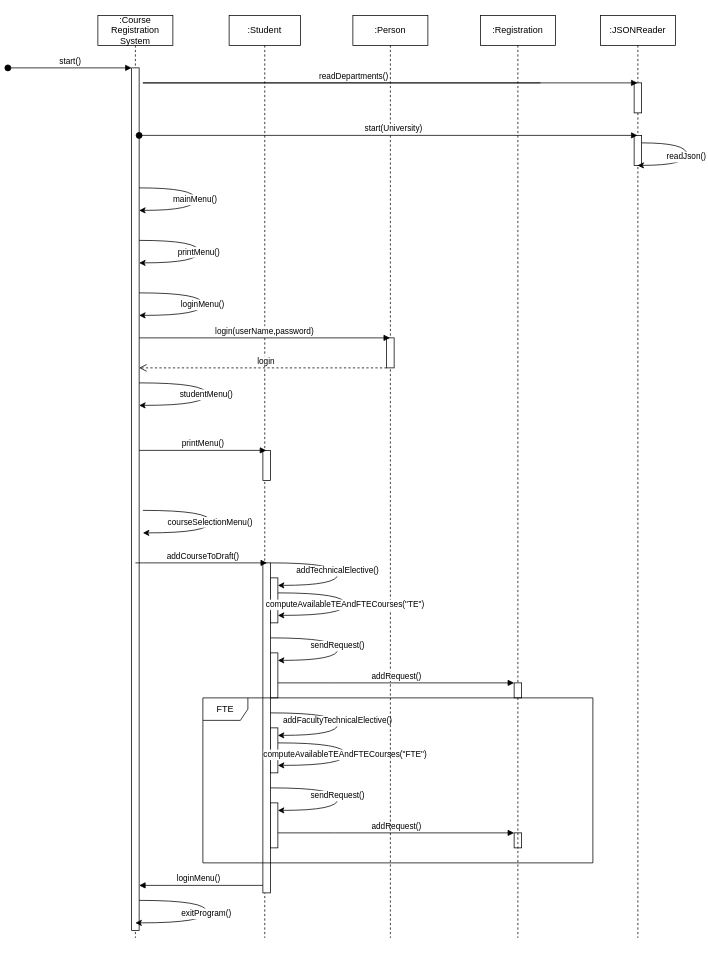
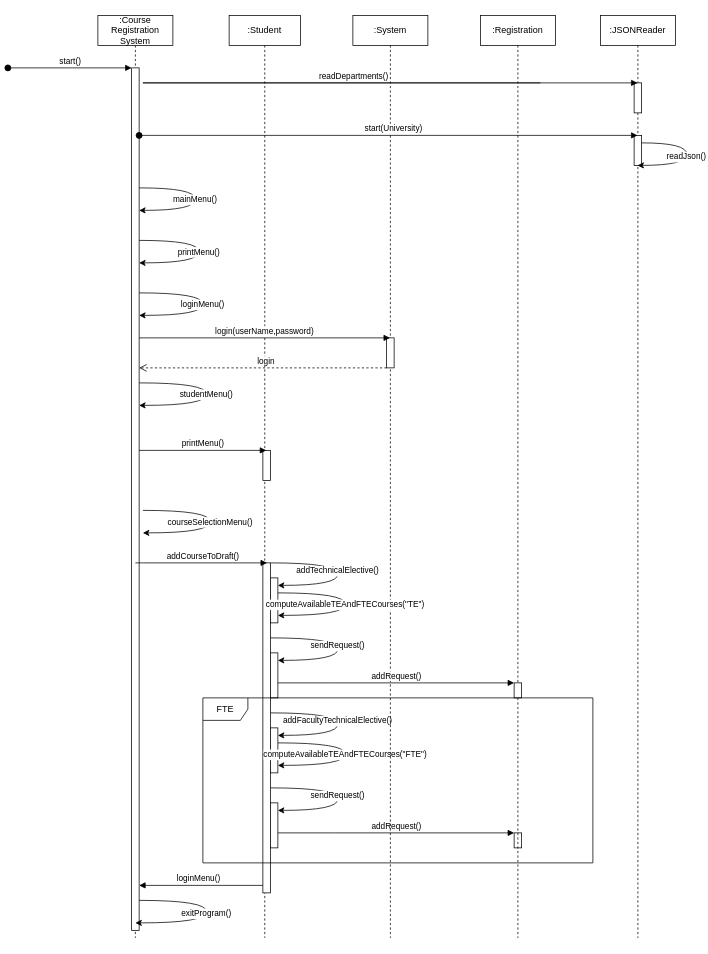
node ":Person": label ":Person" -> ":System"
